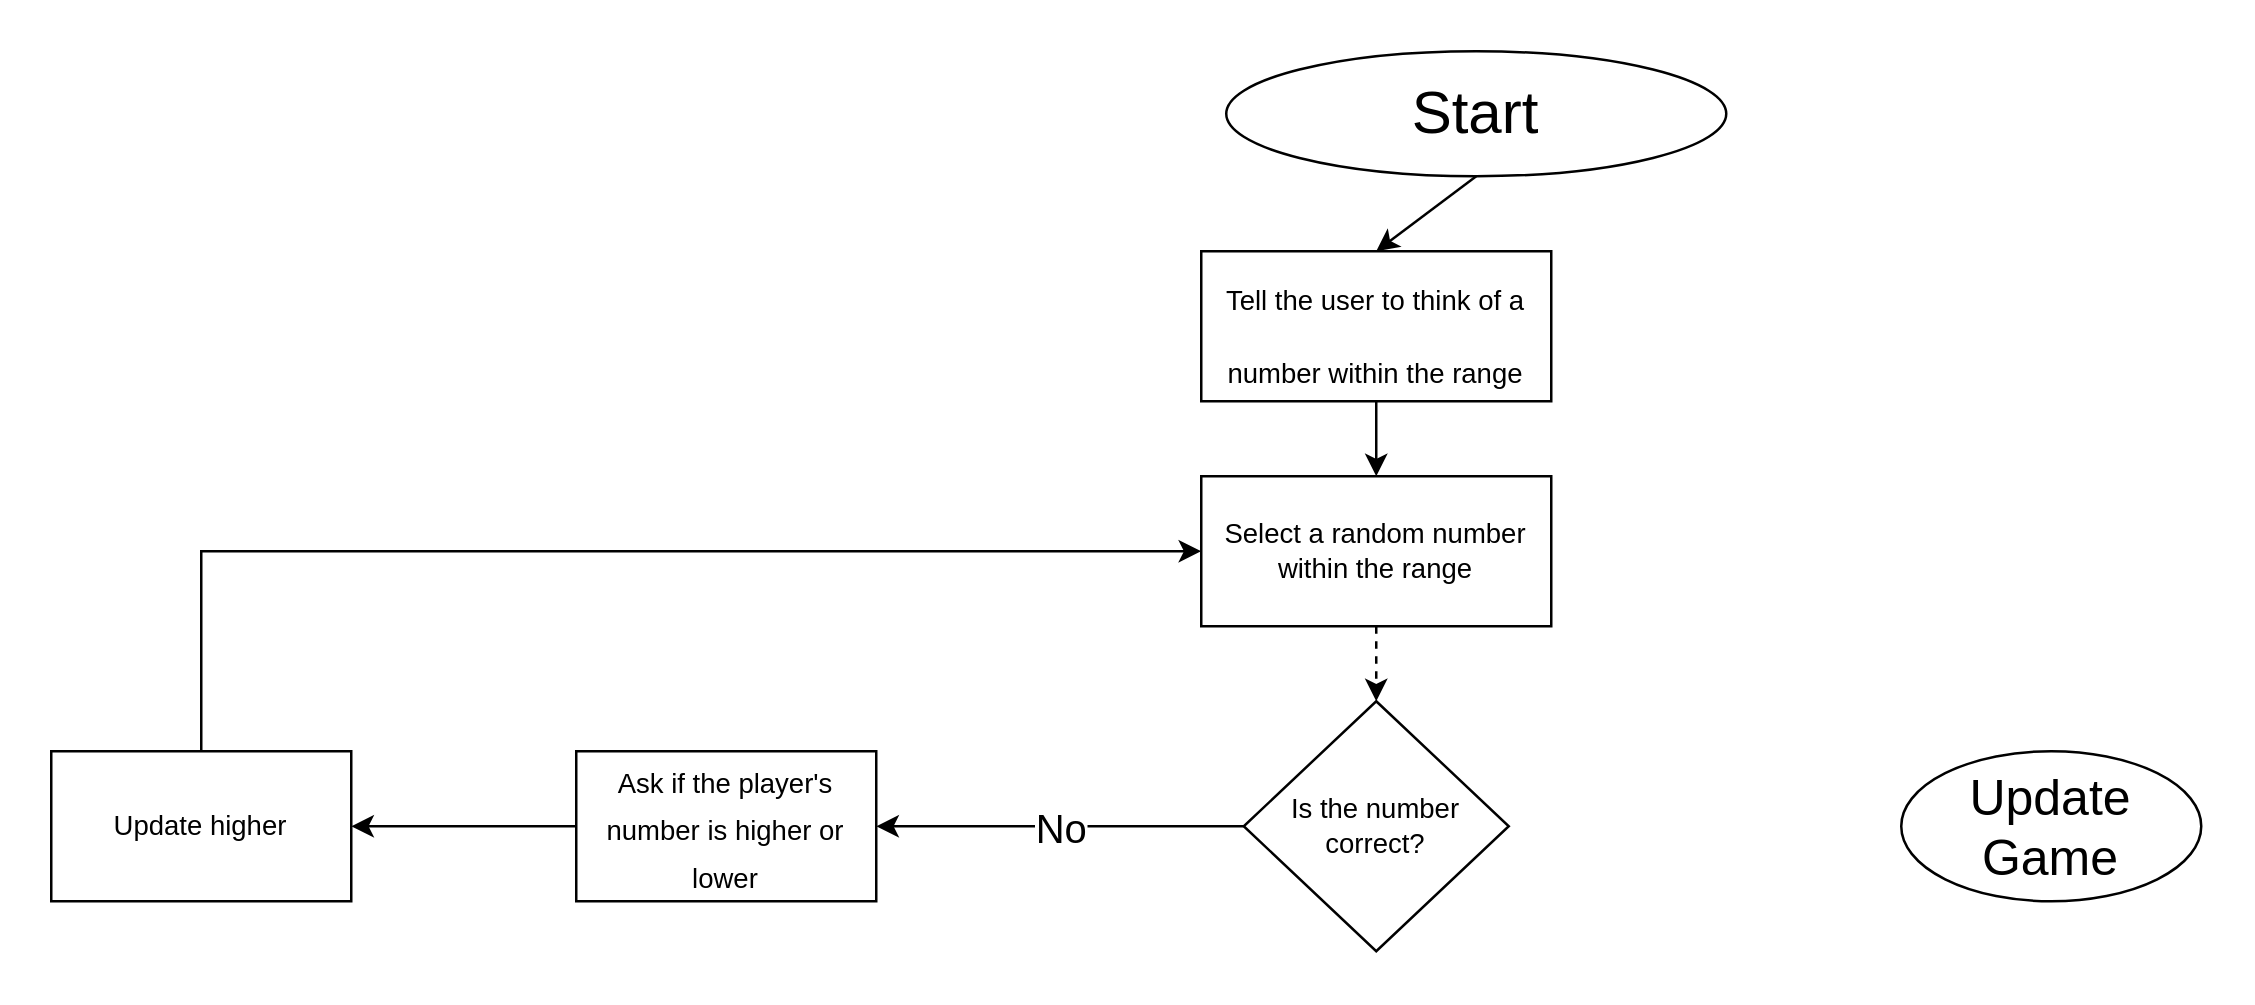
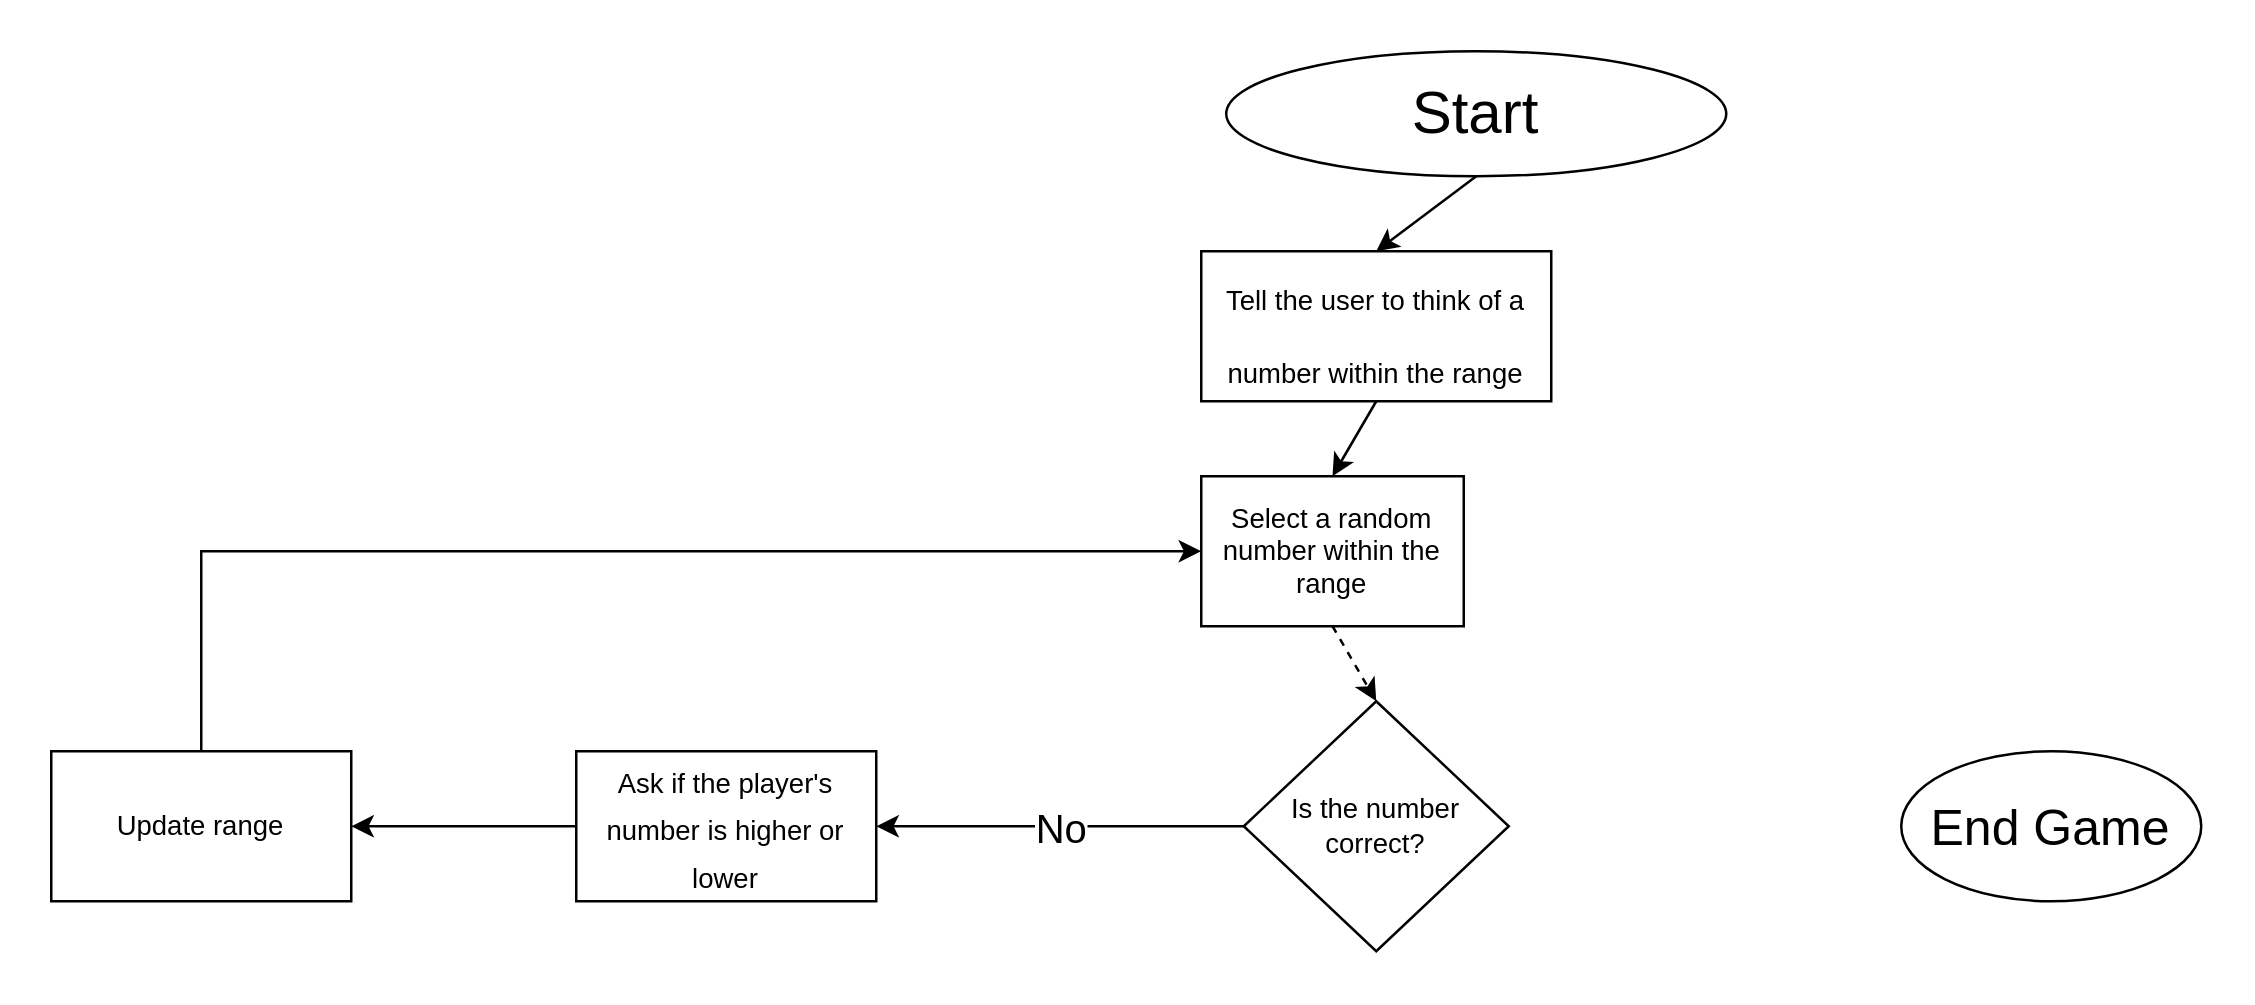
node "Select a random number within the range": size 350x150 -> 263x150
node "Update higher": label "Update higher" -> "Update range"
node "Update Game": label "Update Game" -> "End Game"
